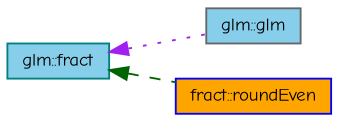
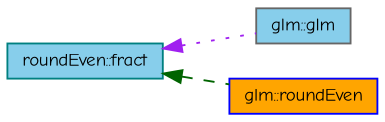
node "glm::fract": label "glm::fract" -> "roundEven::fract"
node "fract::roundEven": label "fract::roundEven" -> "glm::roundEven"
